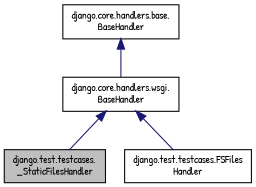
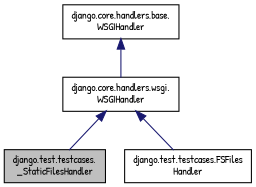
node "django.core.handlers.base. BaseHandler": label "django.core.handlers.base. BaseHandler" -> "django.core.handlers.base. WSGIHandler"
node "django.core.handlers.wsgi. BaseHandler": label "django.core.handlers.wsgi. BaseHandler" -> "django.core.handlers.wsgi. WSGIHandler"
